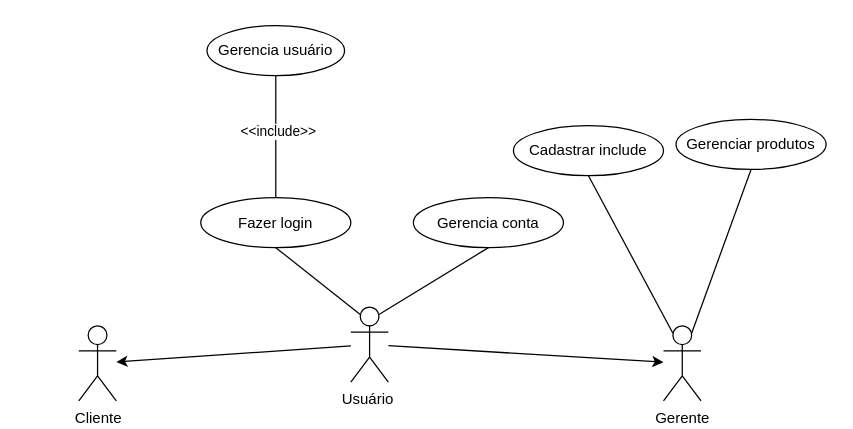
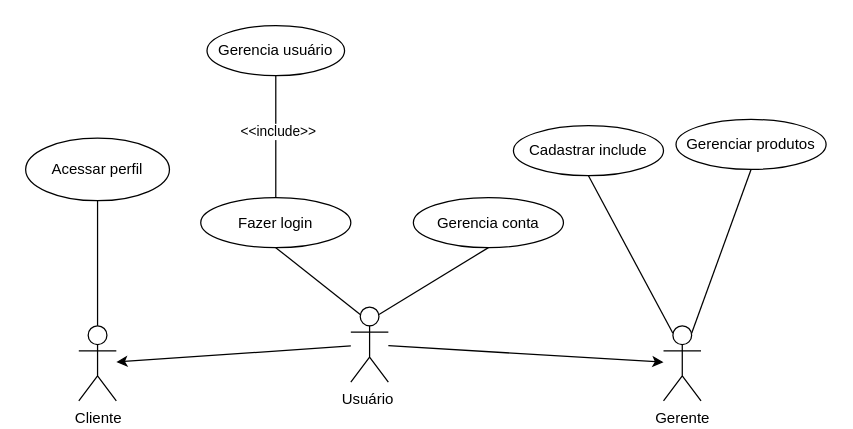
node "Acessar perfil": added
edge "Acessar perfil" -- "Cliente": added
